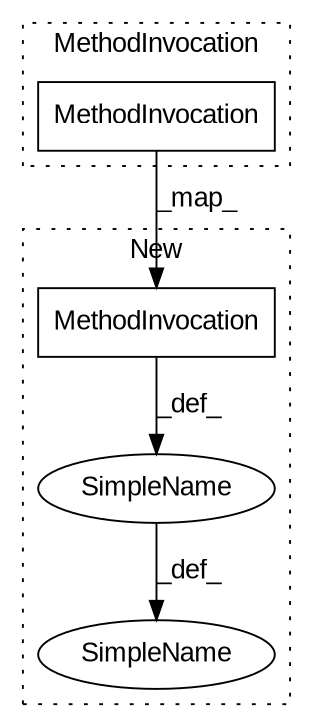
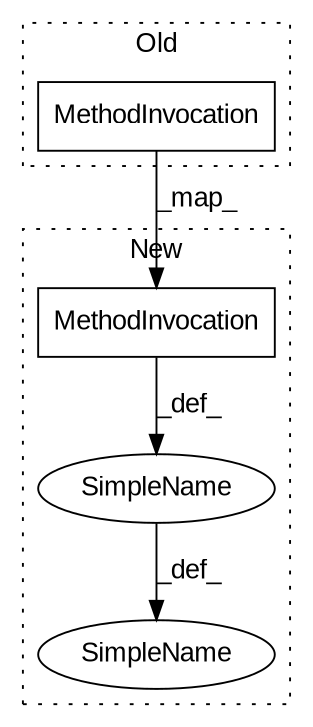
cluster "MethodInvocation": label "MethodInvocation" -> "Old"
